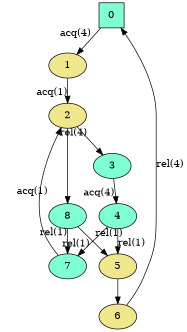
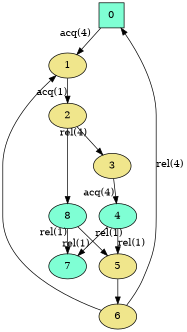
node "3": fillcolor aquamarine -> khaki
edge "7" -> "2": removed, label "acq(1)"
edge "6" -> "1": added
